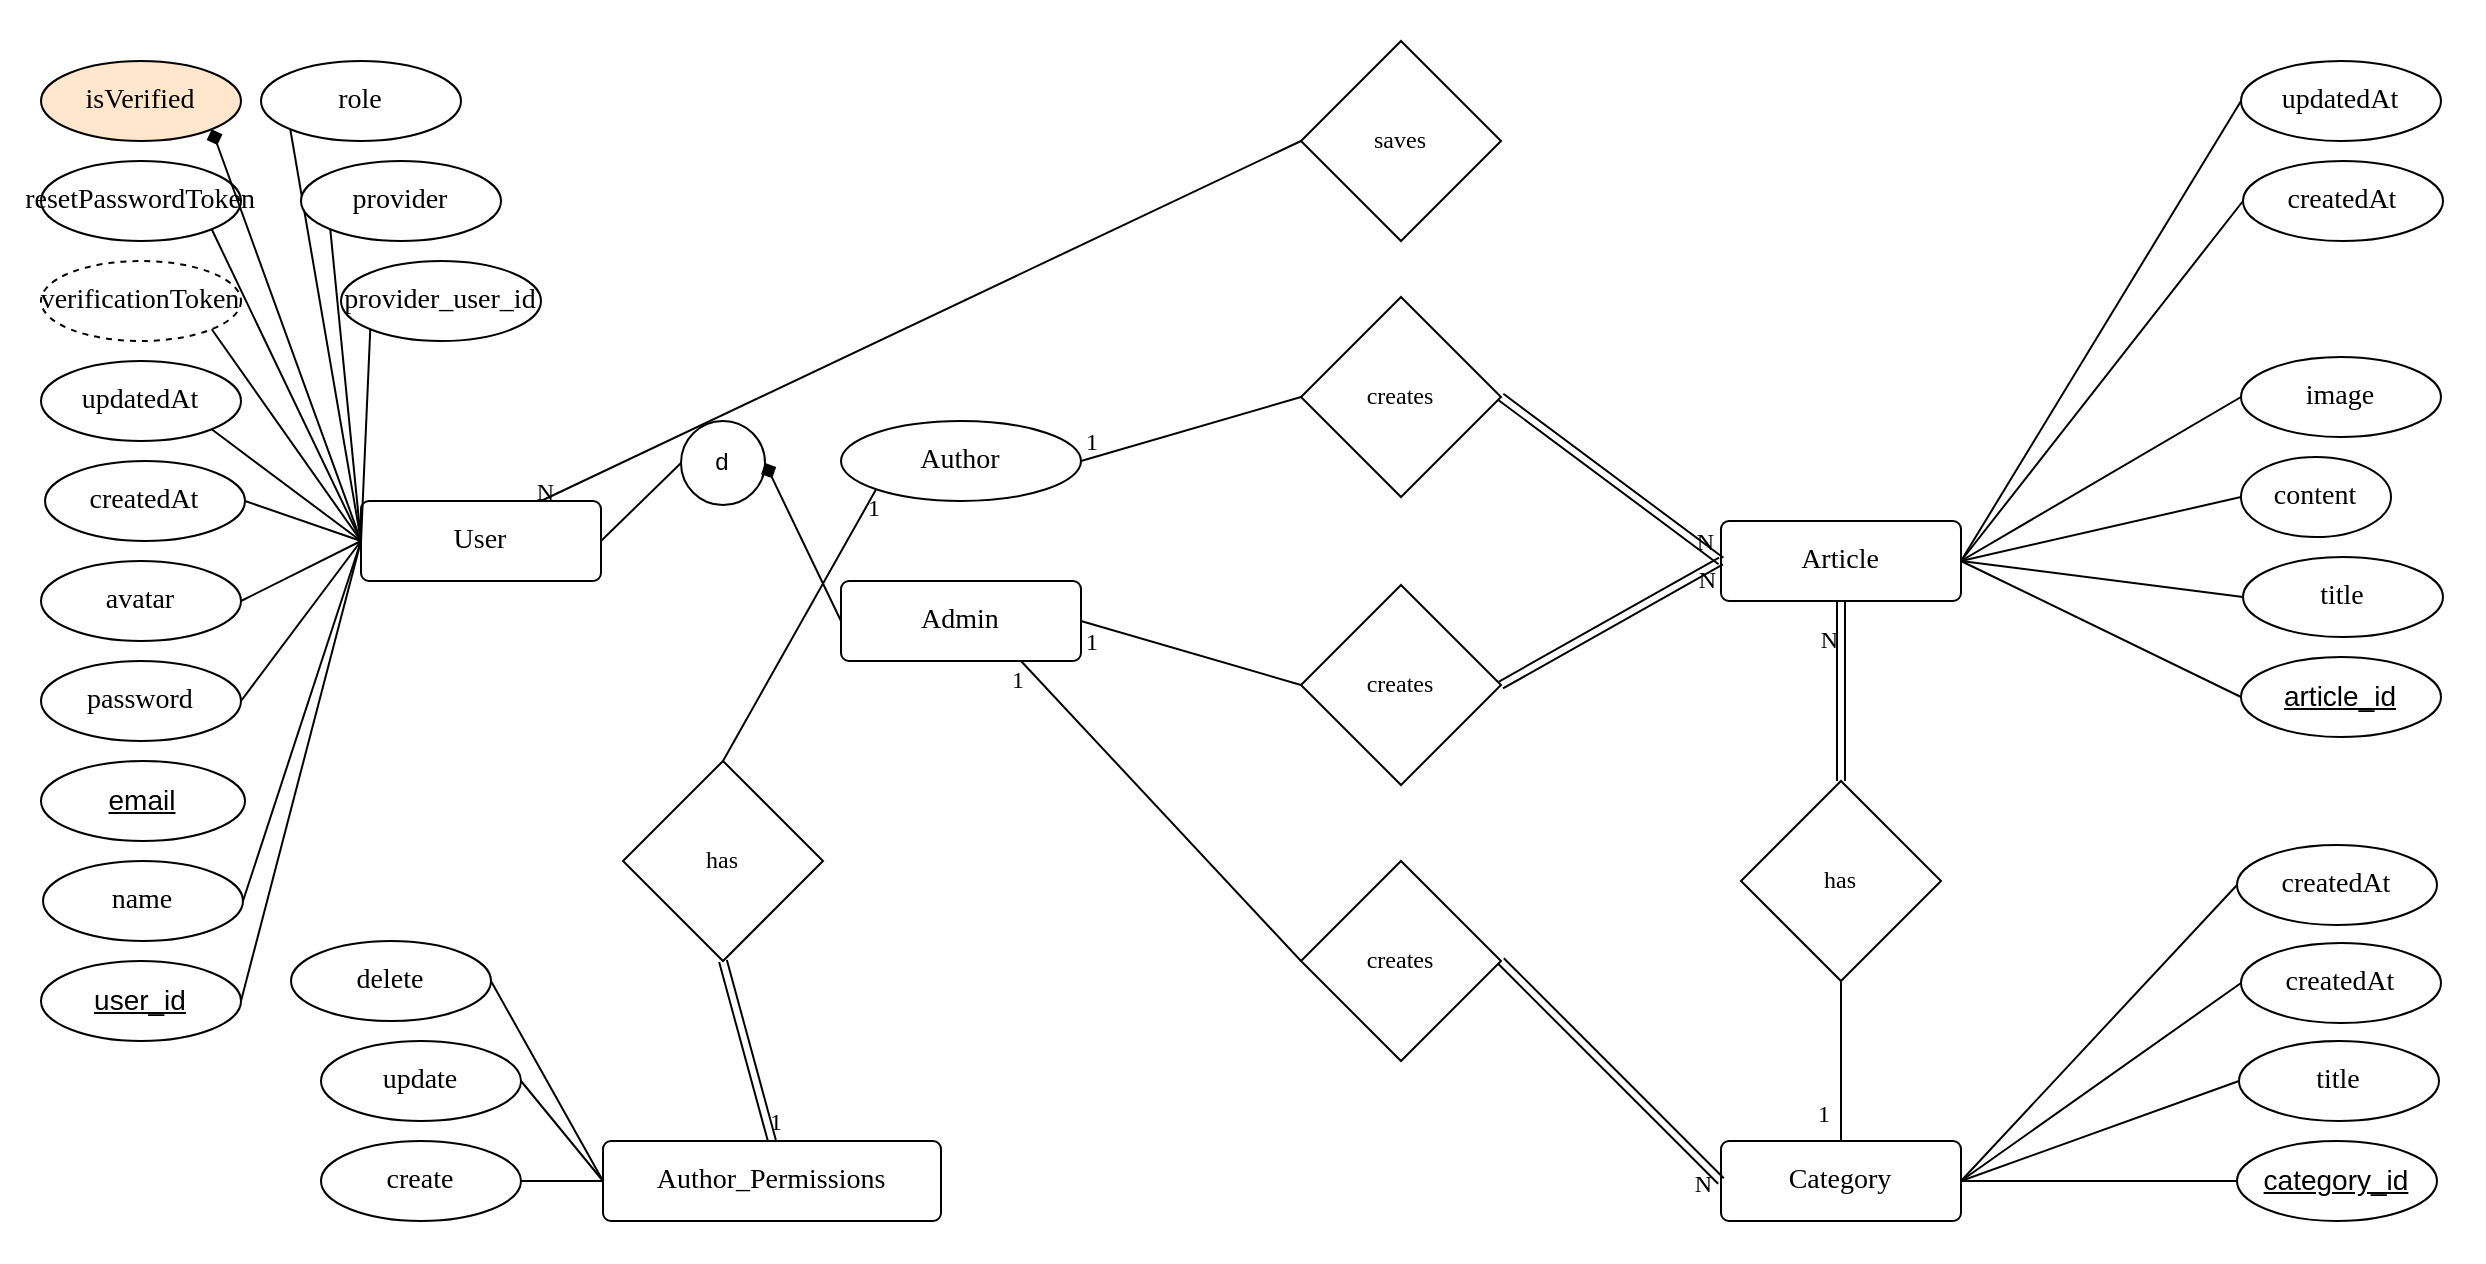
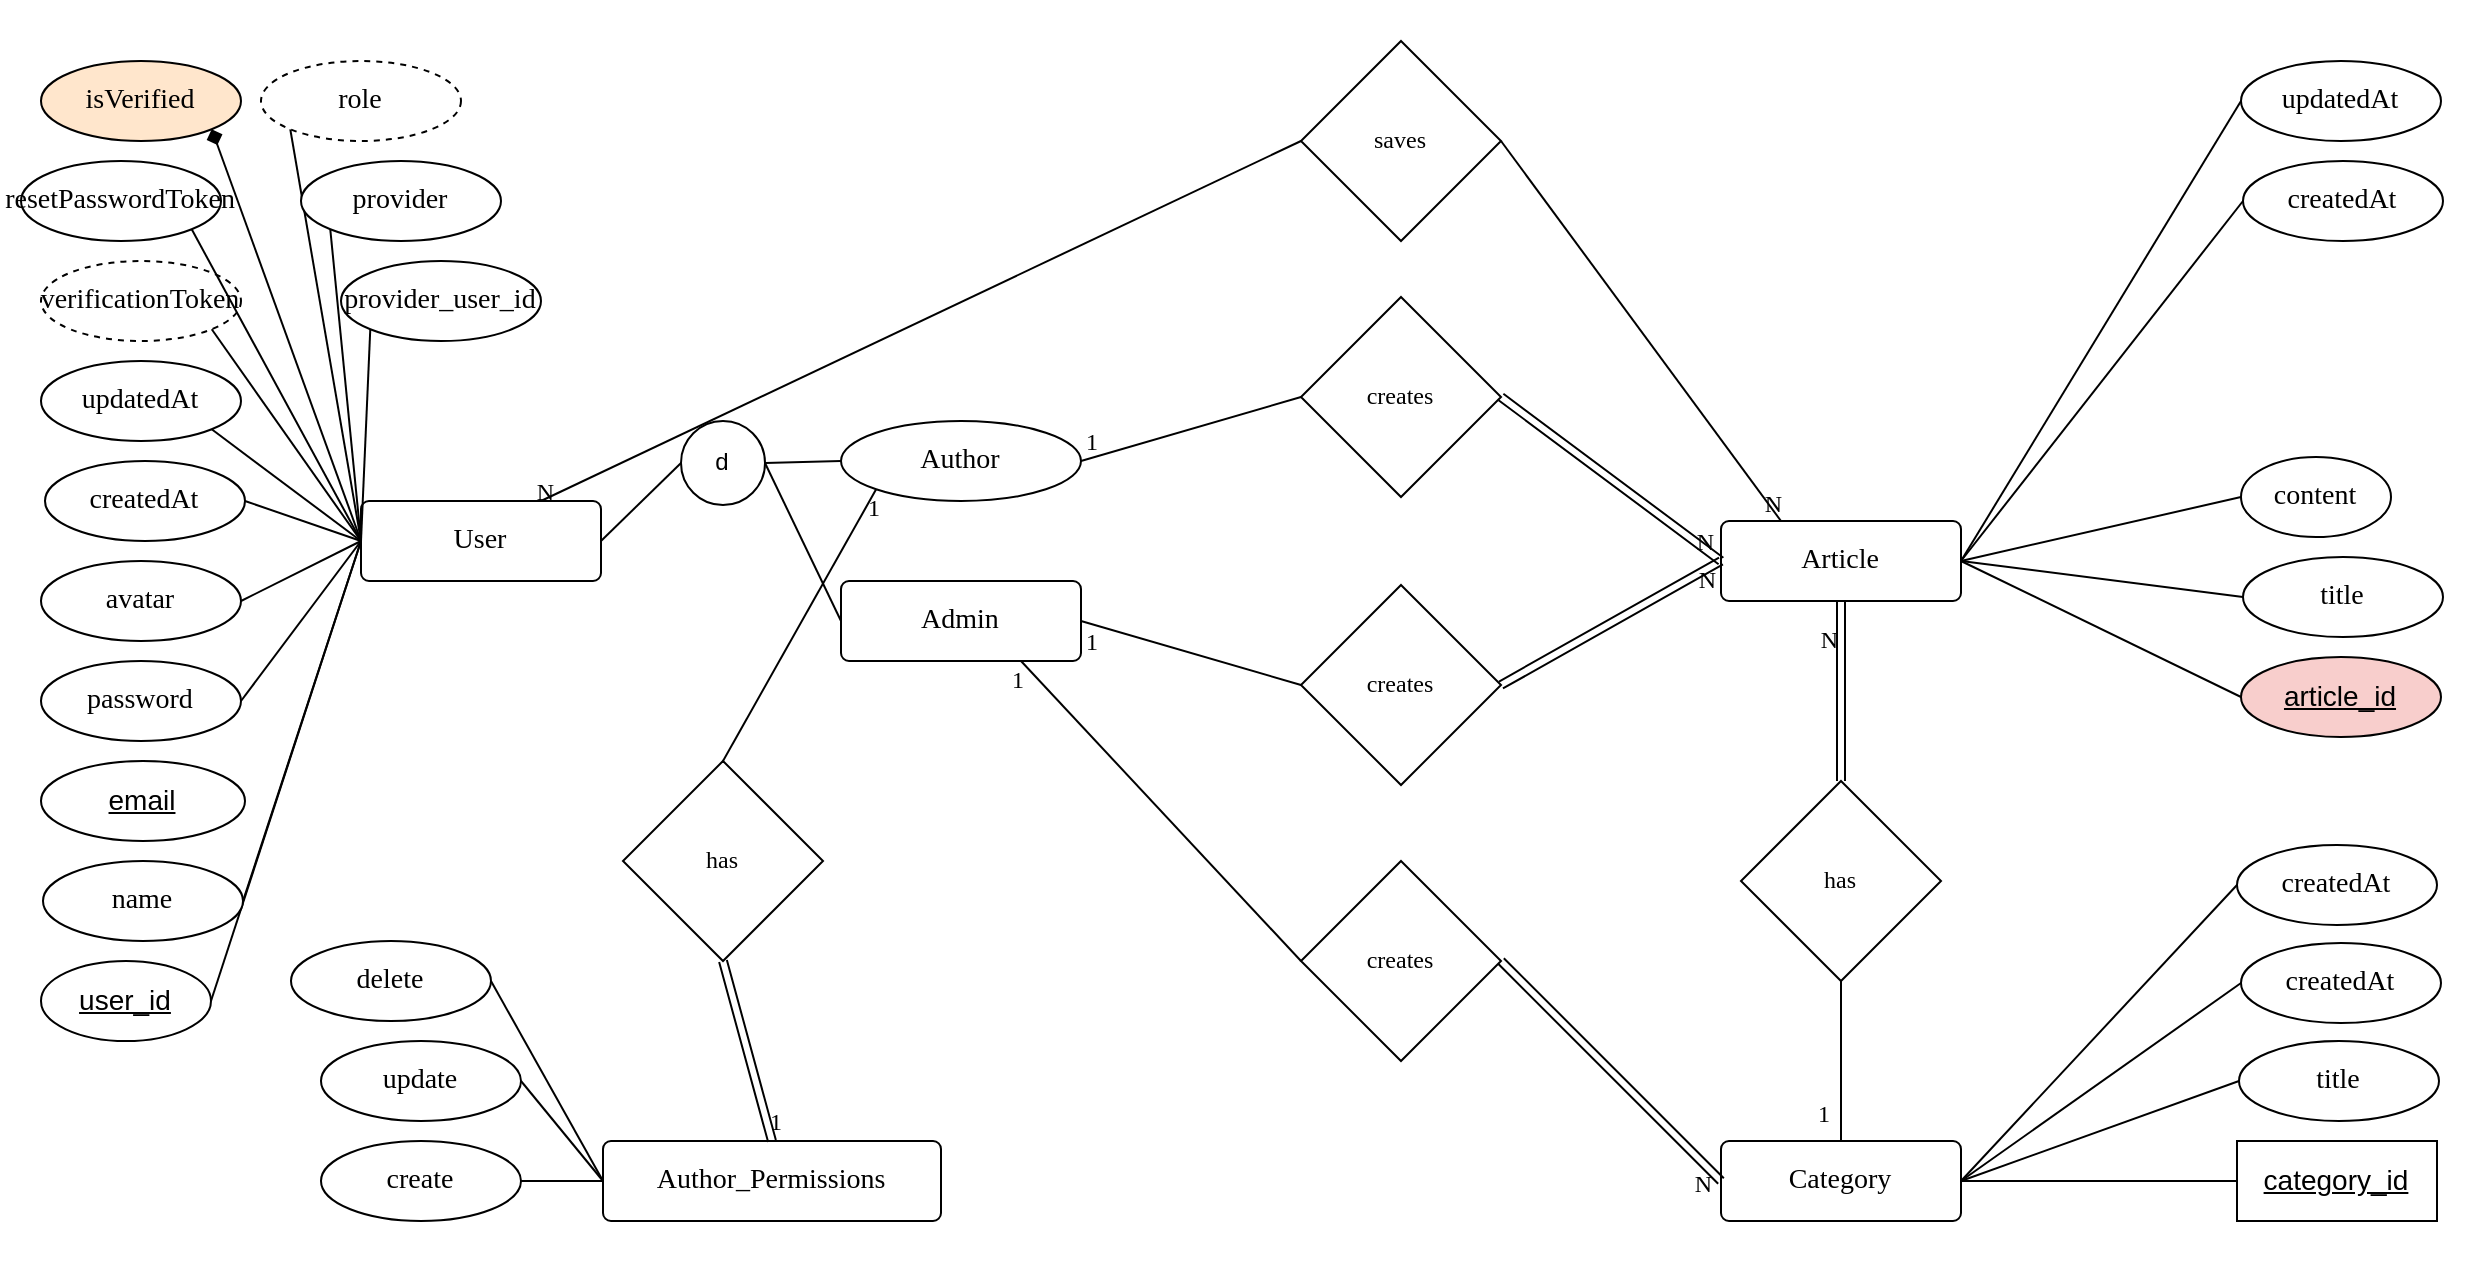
node "role": style solid -> dashed
node "resetPasswordToken": moved (141, 201) -> (121, 201)
edge "saves" -- "Article": added, label "N"
node "image": removed
edge "Author" -- "d": added
edge "image" -- "Article": removed
edge "Admin" -> "d": arrowhead diamond -> none
node "article_id": fillcolor #ffffff -> #f8cecc
node "user_id": size 200x80 -> 170x80
node "category_id": shape ellipse -> rectangle
